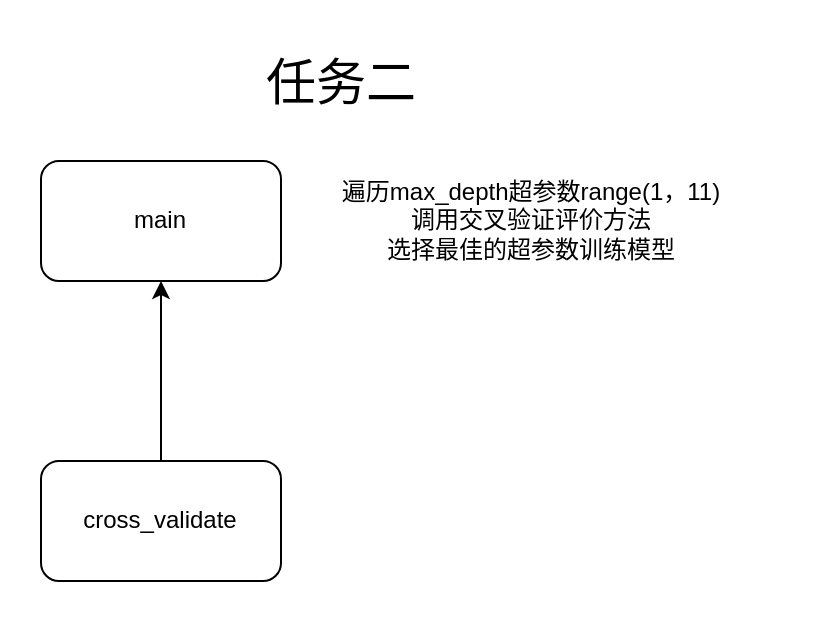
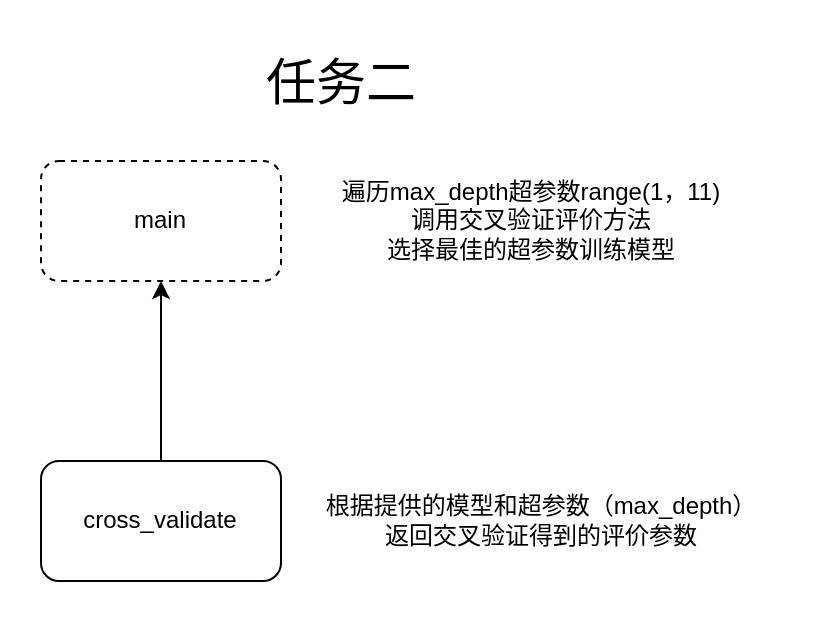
node "main": style solid -> dashed
node "根据提供的模型和超参数（max_depth） 返回交叉验证得到的评价参数": added
